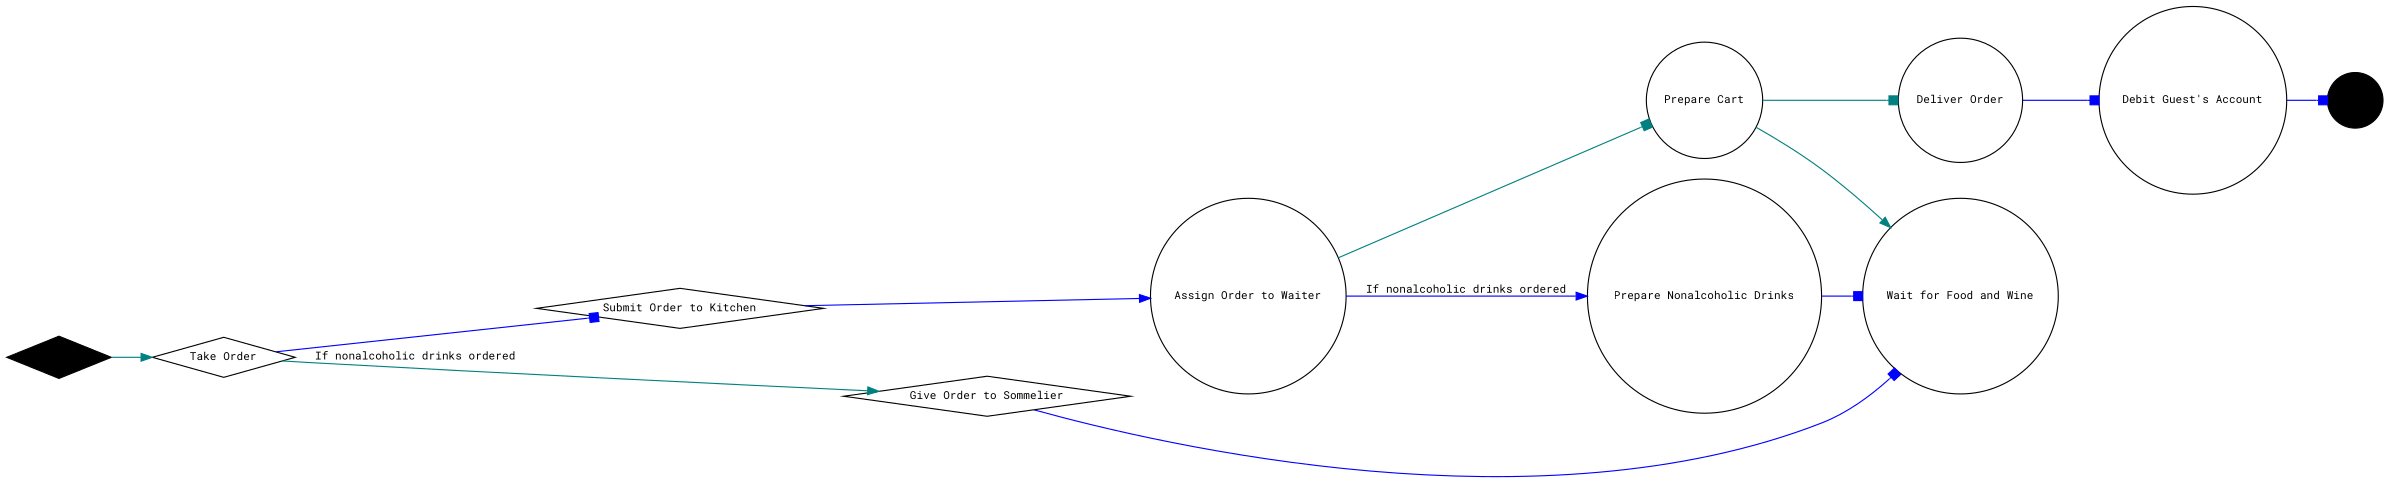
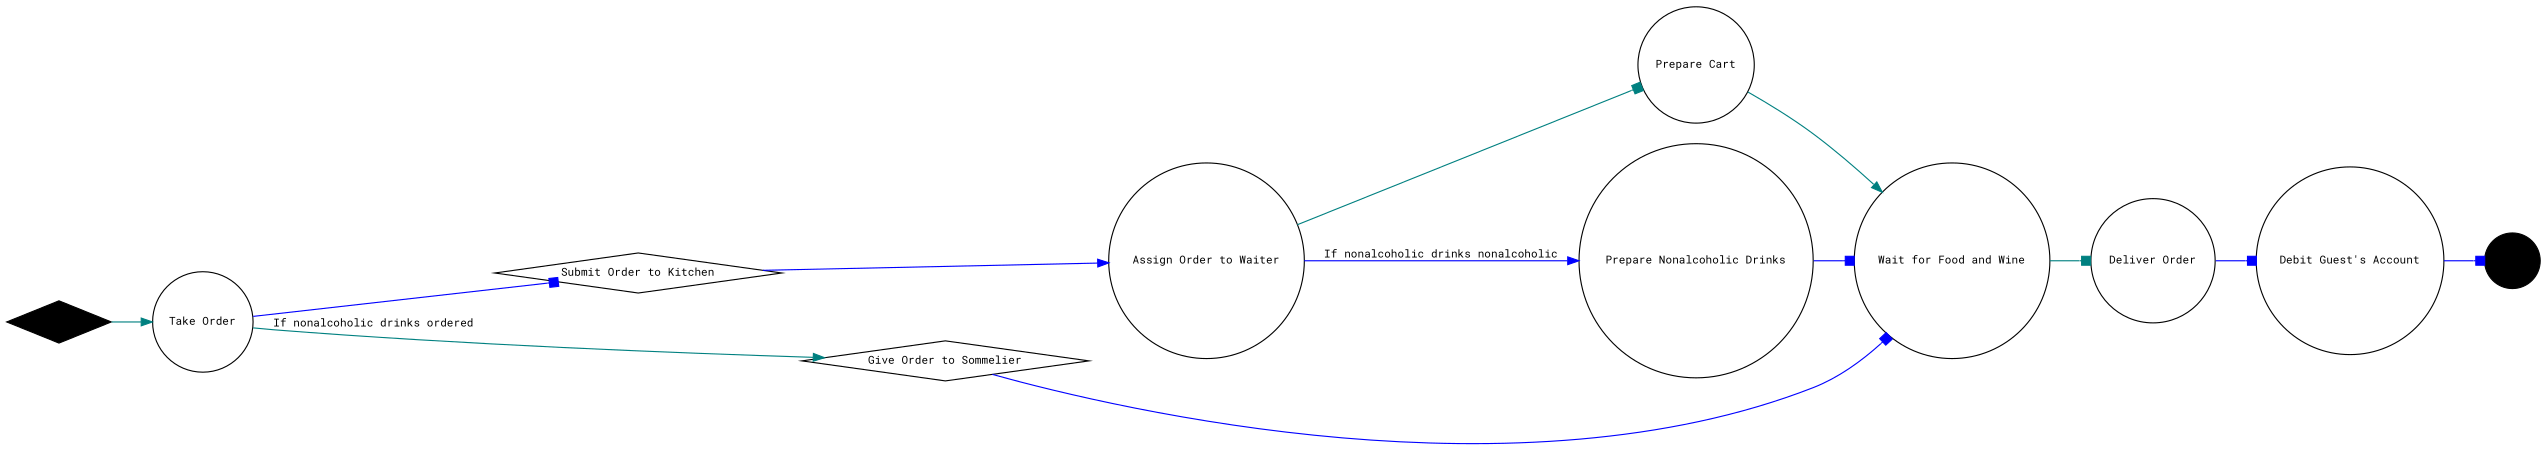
edge "Prepare Cart" -> "Deliver Order": now "Wait for Food and Wine" -> "Deliver Order"
edge "Assign Order to Waiter" -> "Prepare Nonalcoholic Drinks": label "If nonalcoholic drinks ordered" -> "If nonalcoholic drinks nonalcoholic"
node "Take Order": shape diamond -> circle
